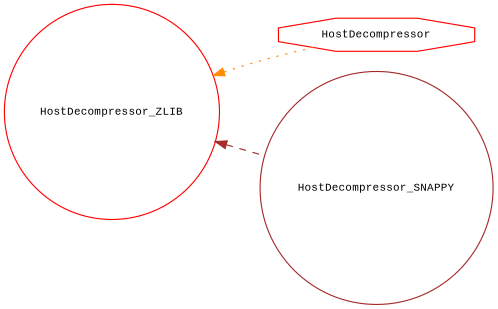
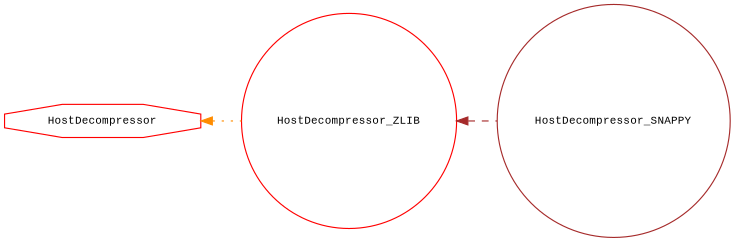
edge "HostDecompressor" -> "HostDecompressor_ZLIB": reversed
